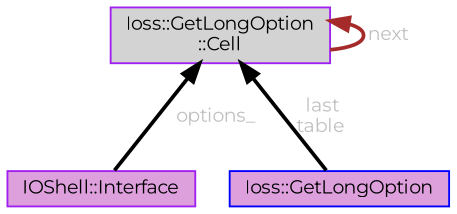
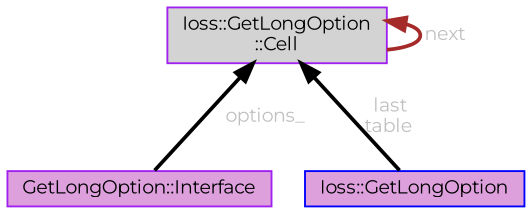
node "IOShell::Interface": label "IOShell::Interface" -> "GetLongOption::Interface"
